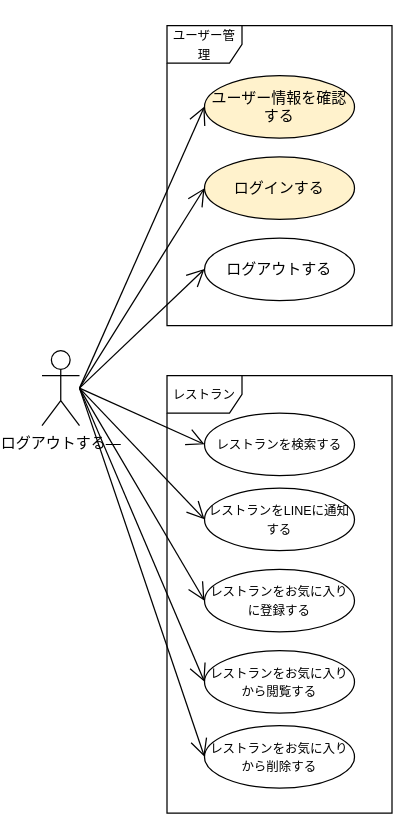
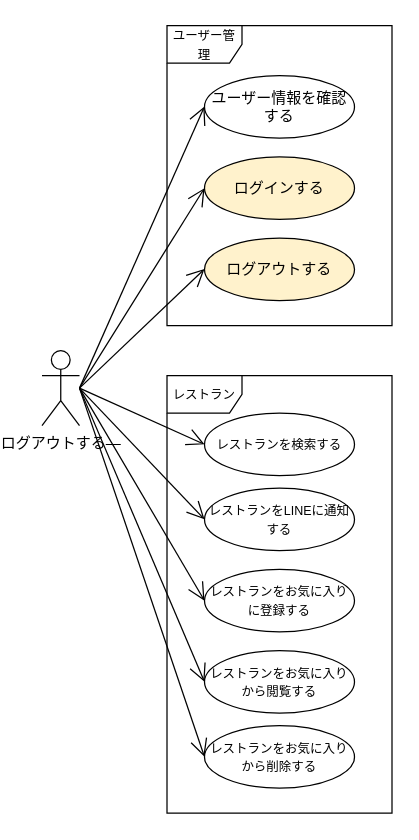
node "ユーザー情報を確認する": fillcolor #fff2cc -> #ffffff
node "ログアウトする": fillcolor #ffffff -> #fff2cc
